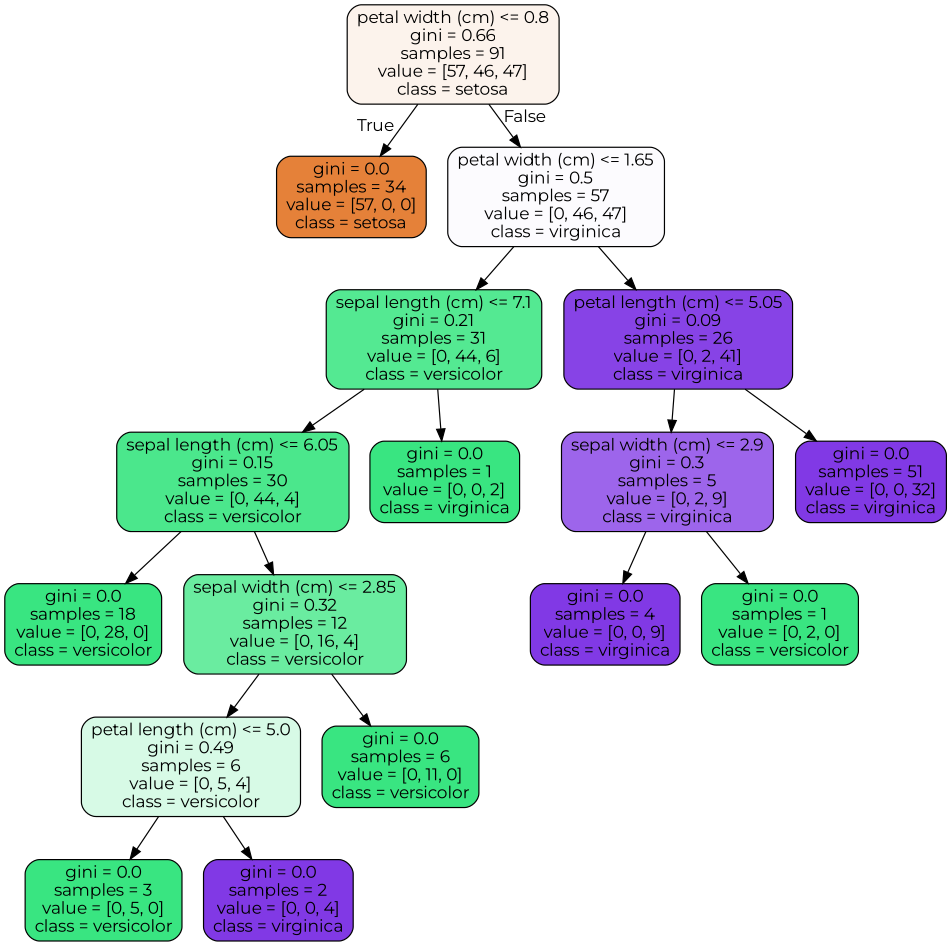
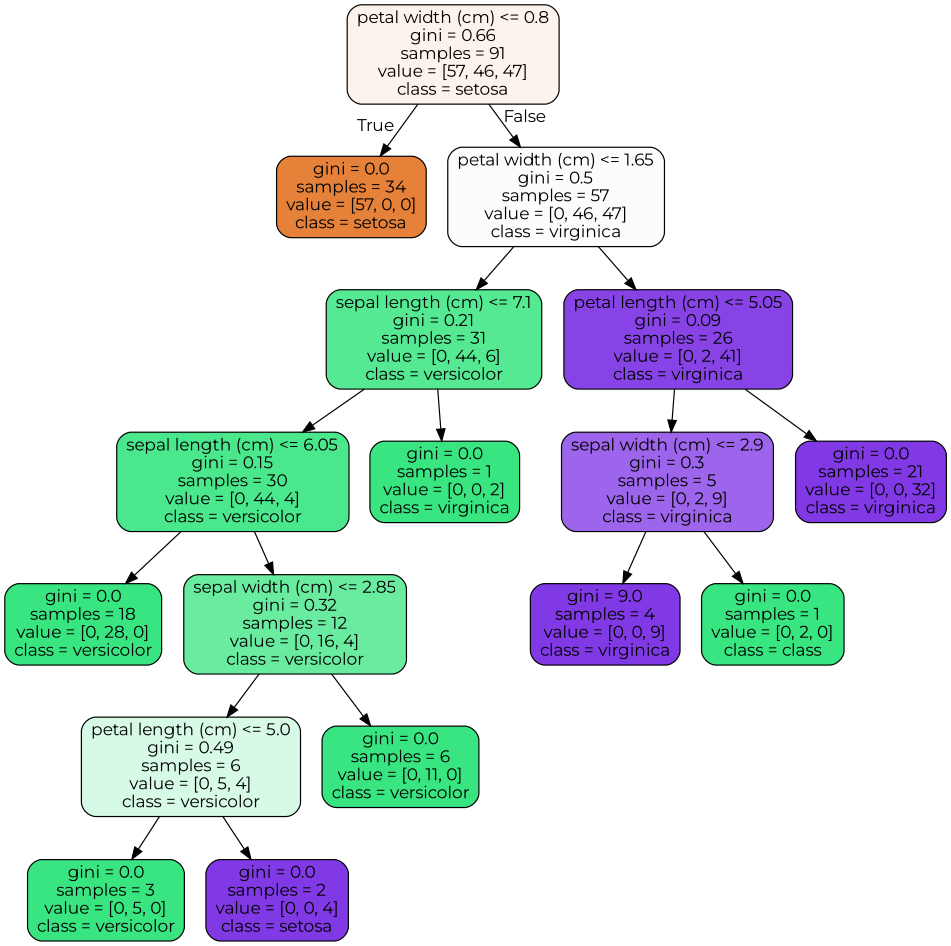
node "gini = 0.0 samples = 51 value = [0, 0, 32] class = virginica": label "gini = 0.0 samples = 51 value = [0, 0, 32] class = virginica" -> "gini = 0.0 samples = 21 value = [0, 0, 32] class = virginica"
node "gini = 0.0 samples = 4 value = [0, 0, 9] class = virginica": label "gini = 0.0 samples = 4 value = [0, 0, 9] class = virginica" -> "gini = 9.0 samples = 4 value = [0, 0, 9] class = virginica"
node "gini = 0.0 samples = 1 value = [0, 2, 0] class = versicolor": label "gini = 0.0 samples = 1 value = [0, 2, 0] class = versicolor" -> "gini = 0.0 samples = 1 value = [0, 2, 0] class = class"
node "gini = 0.0 samples = 2 value = [0, 0, 4] class = virginica": label "gini = 0.0 samples = 2 value = [0, 0, 4] class = virginica" -> "gini = 0.0 samples = 2 value = [0, 0, 4] class = setosa"
